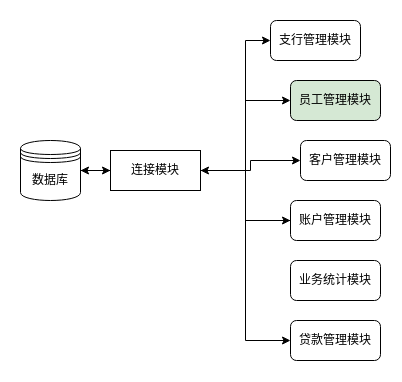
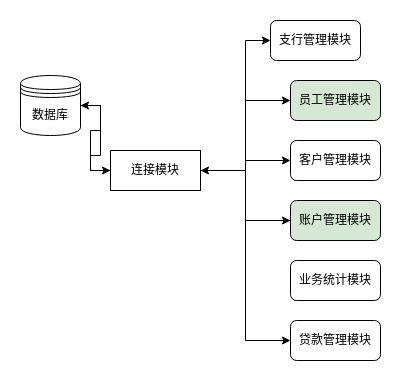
node "客户管理模块": moved (346, 161) -> (336, 161)
node "数据库": moved (51, 171) -> (51, 106)
node "账户管理模块": fillcolor #ffffff -> #d5e8d4
